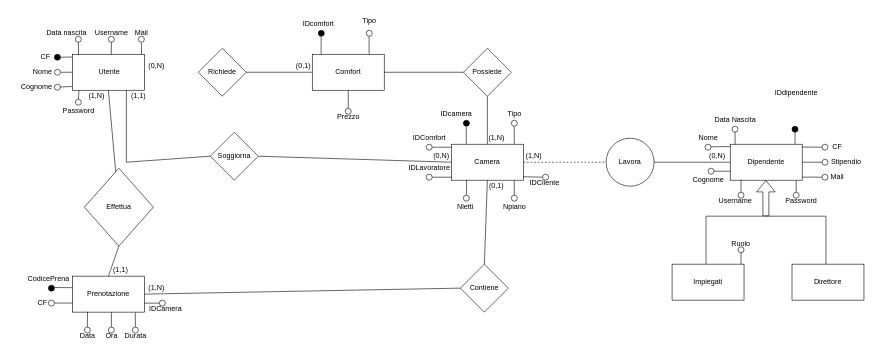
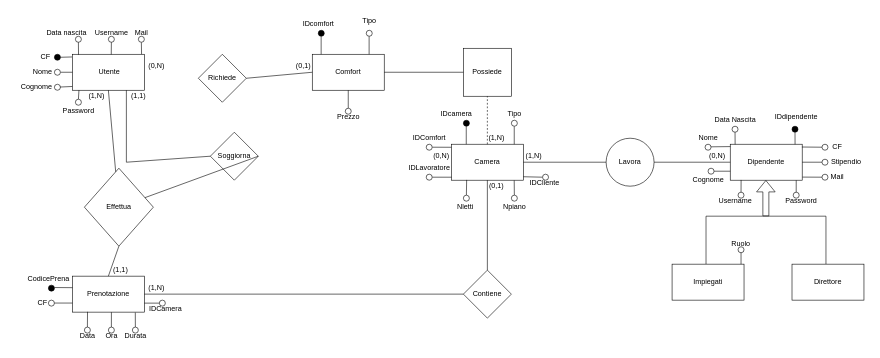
node "Richiede": moved (222, 72) -> (222, 78)
node "Possiede": shape diamond -> rectangle
node "IDdipendente": moved (797, 93) -> (797, 117)
edge "Possiede" -- "Camera": style solid -> dashed
edge "Soggiorna" -- "Camera": now "Soggiorna" -- "Effettua"
edge "Camera" -- "Lavora": style dashed -> solid
node "Contiene": moved (485, 288) -> (488, 294)
